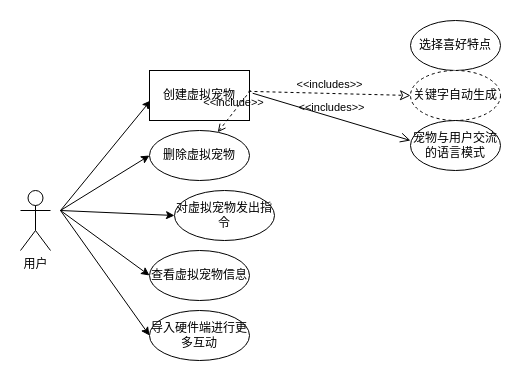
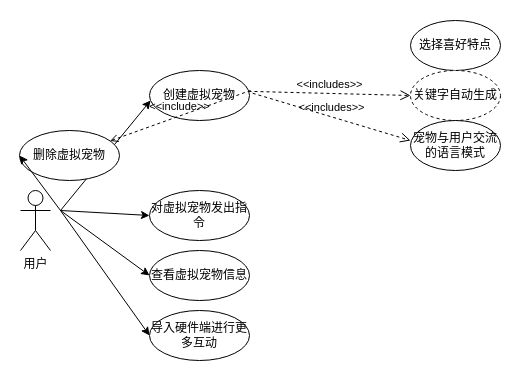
edge "创建虚拟宠物" -> "关键字自动生成": arrowhead classic -> open
node "创建虚拟宠物": shape rectangle -> ellipse
edge "创建虚拟宠物" -> "宠物与用户交流的语言模式": style solid -> dashed
node "删除虚拟宠物": moved (200, 156) -> (70, 156)
node "对虚拟宠物发出指令": moved (225, 216) -> (200, 216)
